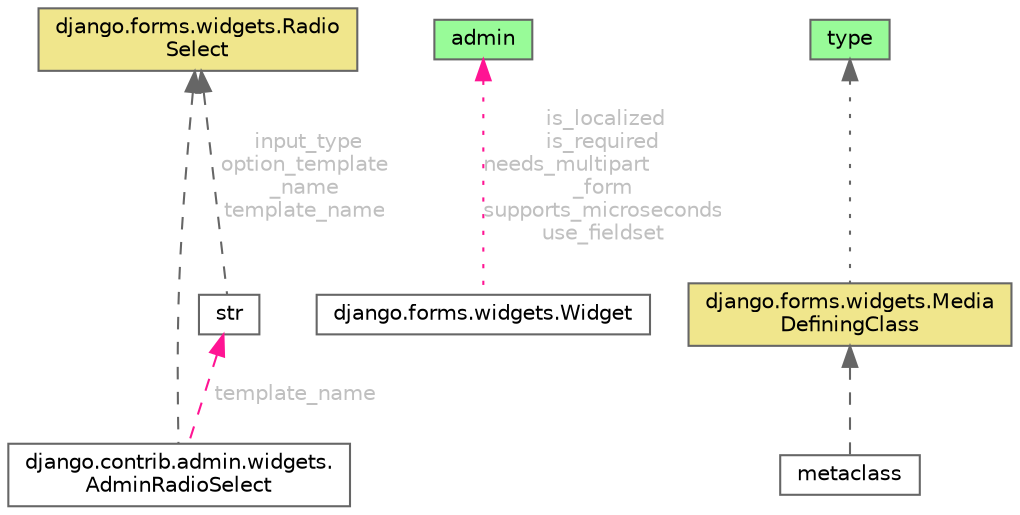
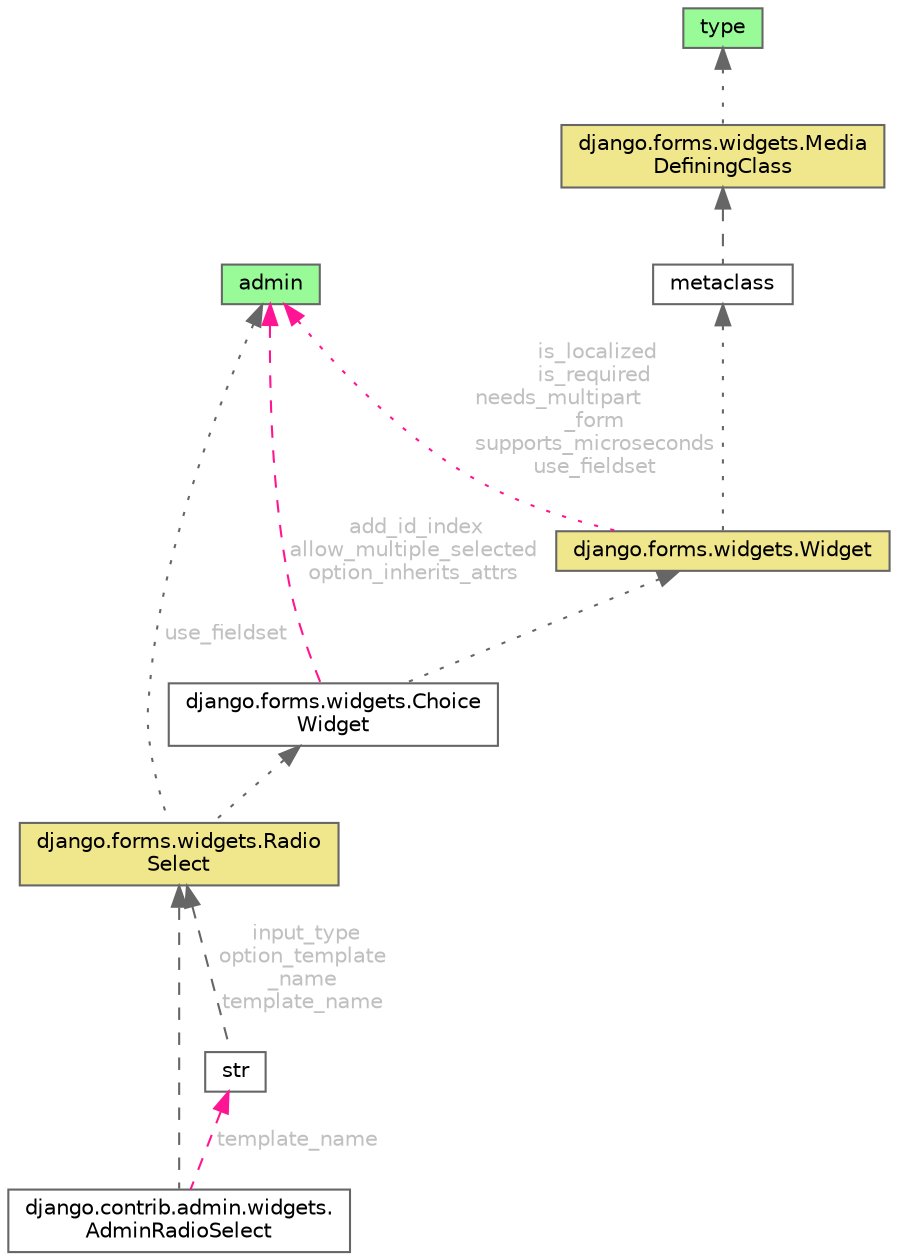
node "django.forms.widgets.Widget": fillcolor white -> khaki
edge "django.forms.widgets.Widget" -> "metaclass": added
edge "django.forms.widgets.Radio Select" -> "admin": added, label "use_fieldset"
node "django.forms.widgets.Choice Widget": added
